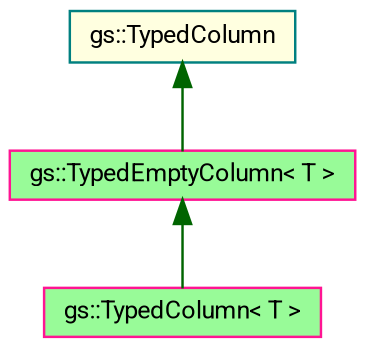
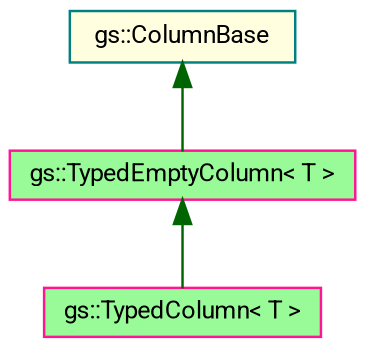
node "gs::TypedColumn": label "gs::TypedColumn" -> "gs::ColumnBase"
